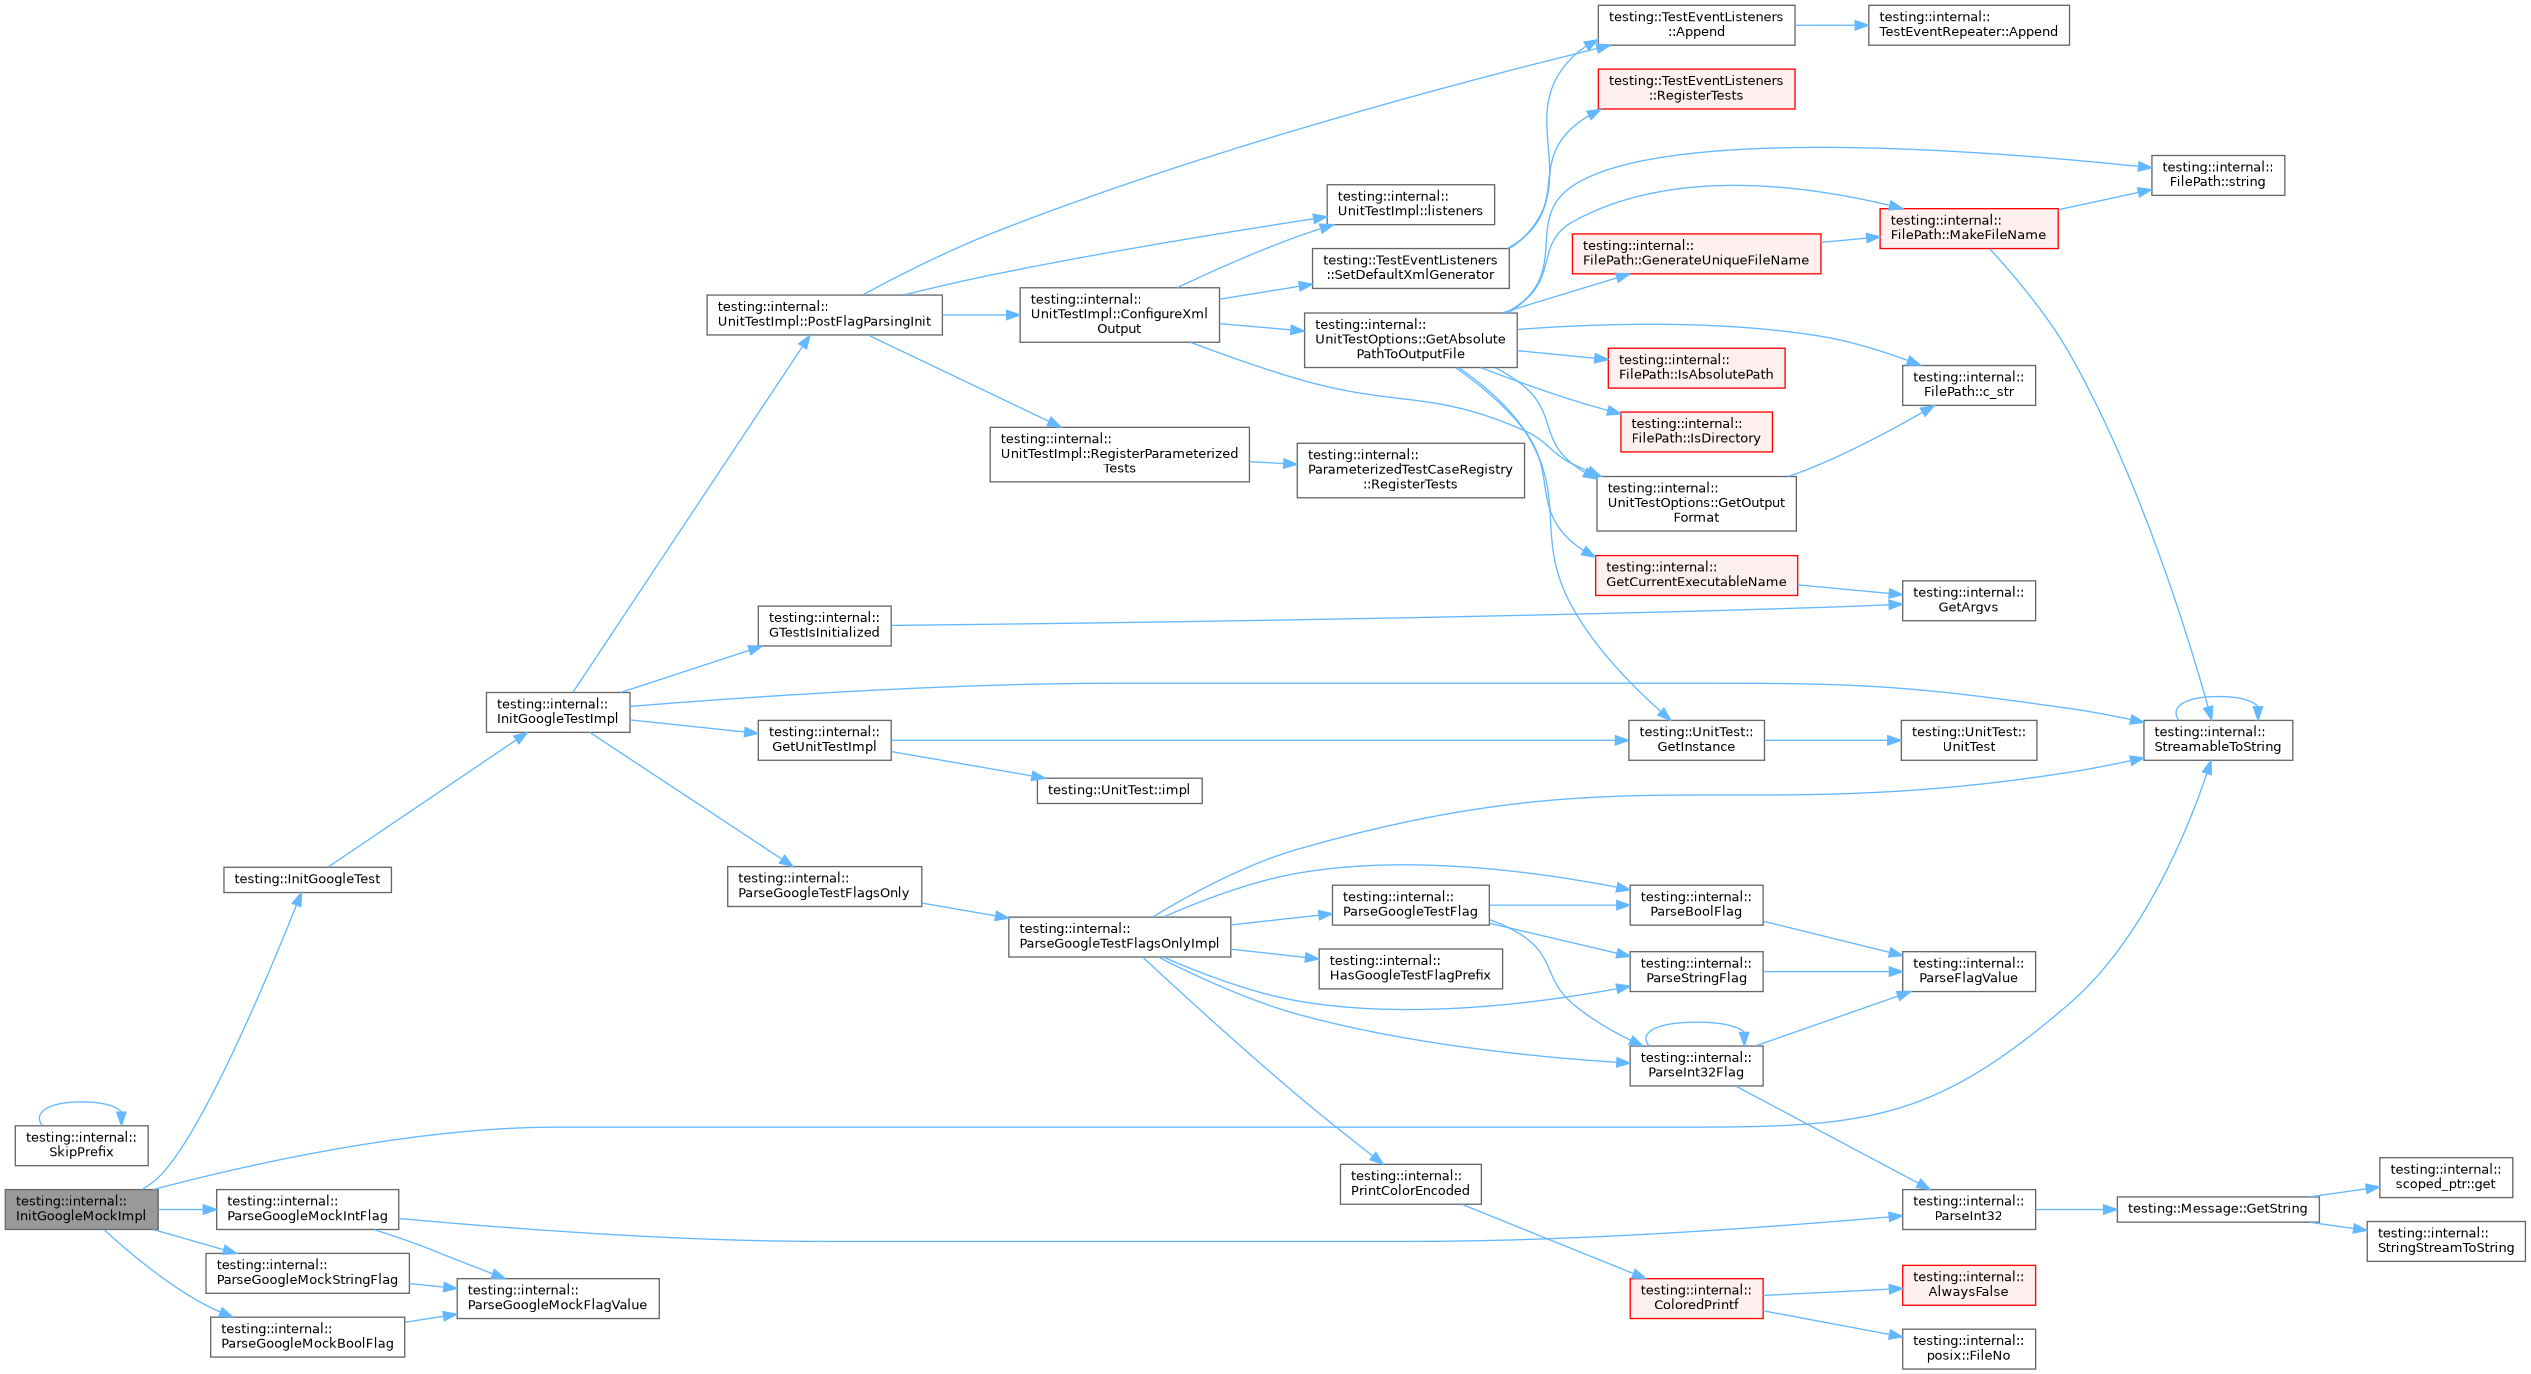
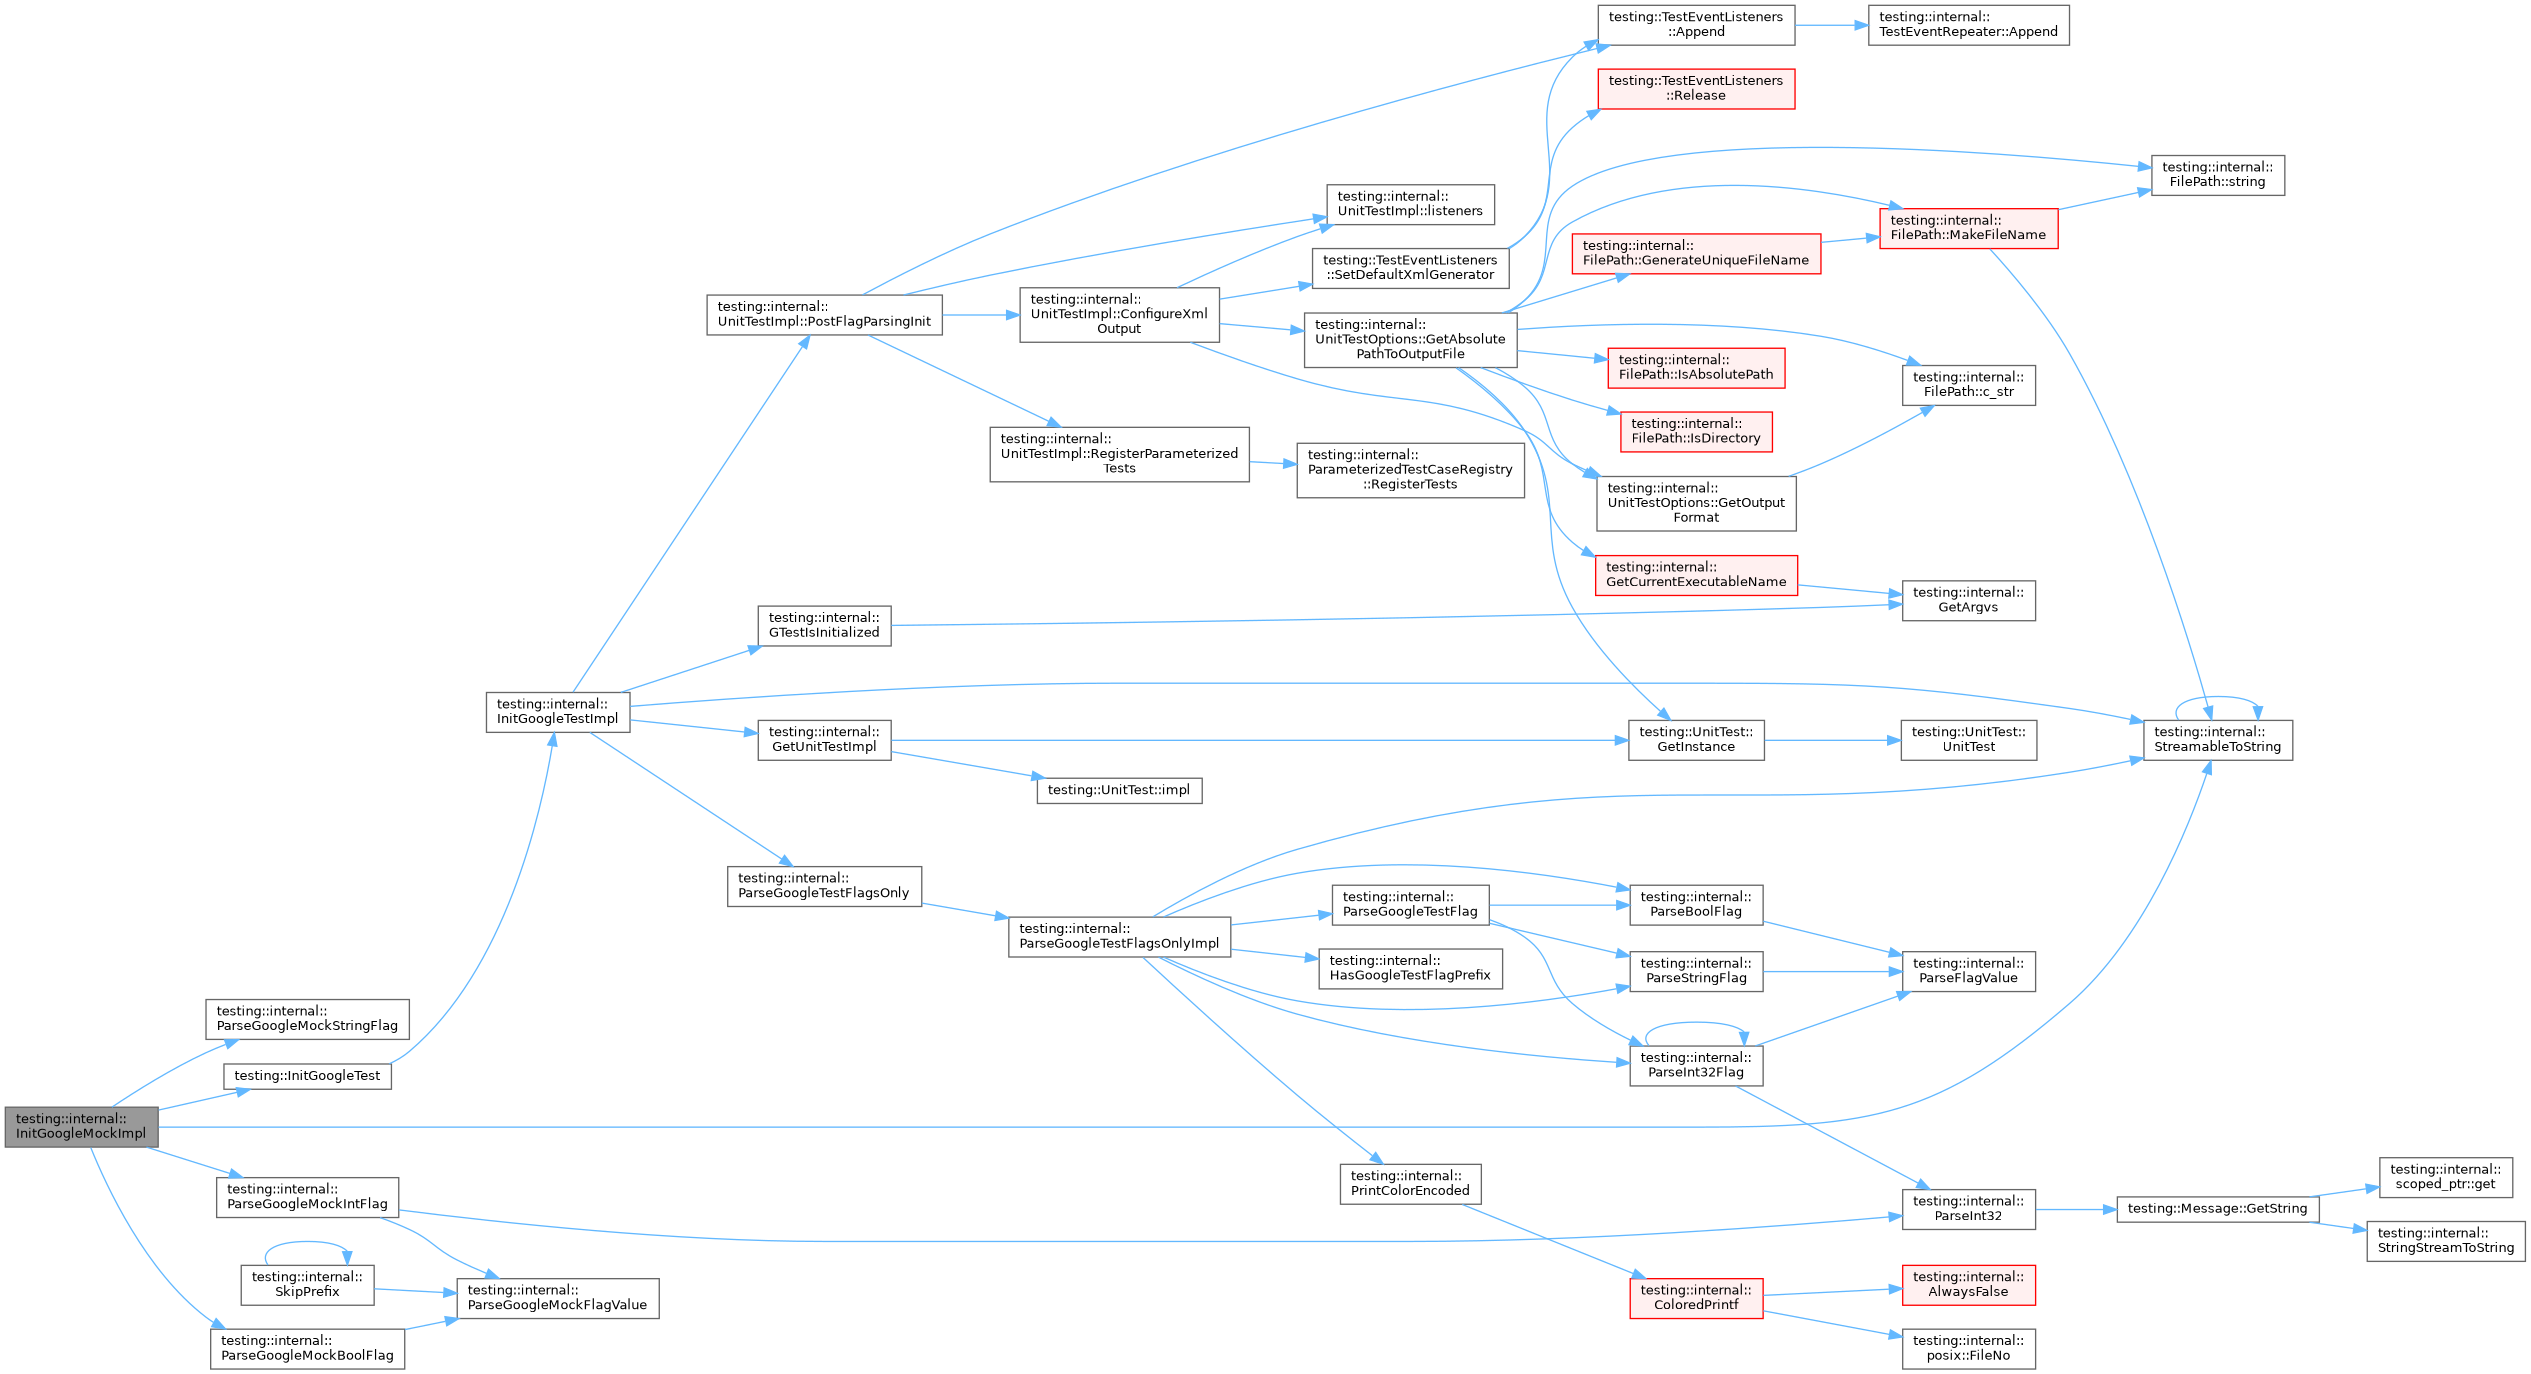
node "testing::TestEventListeners ::RegisterTests": label "testing::TestEventListeners ::RegisterTests" -> "testing::TestEventListeners ::Release"
edge "testing::internal:: ParseGoogleMockStringFlag" -> "testing::internal:: ParseGoogleMockFlagValue": now "testing::internal:: SkipPrefix" -> "testing::internal:: ParseGoogleMockFlagValue"
